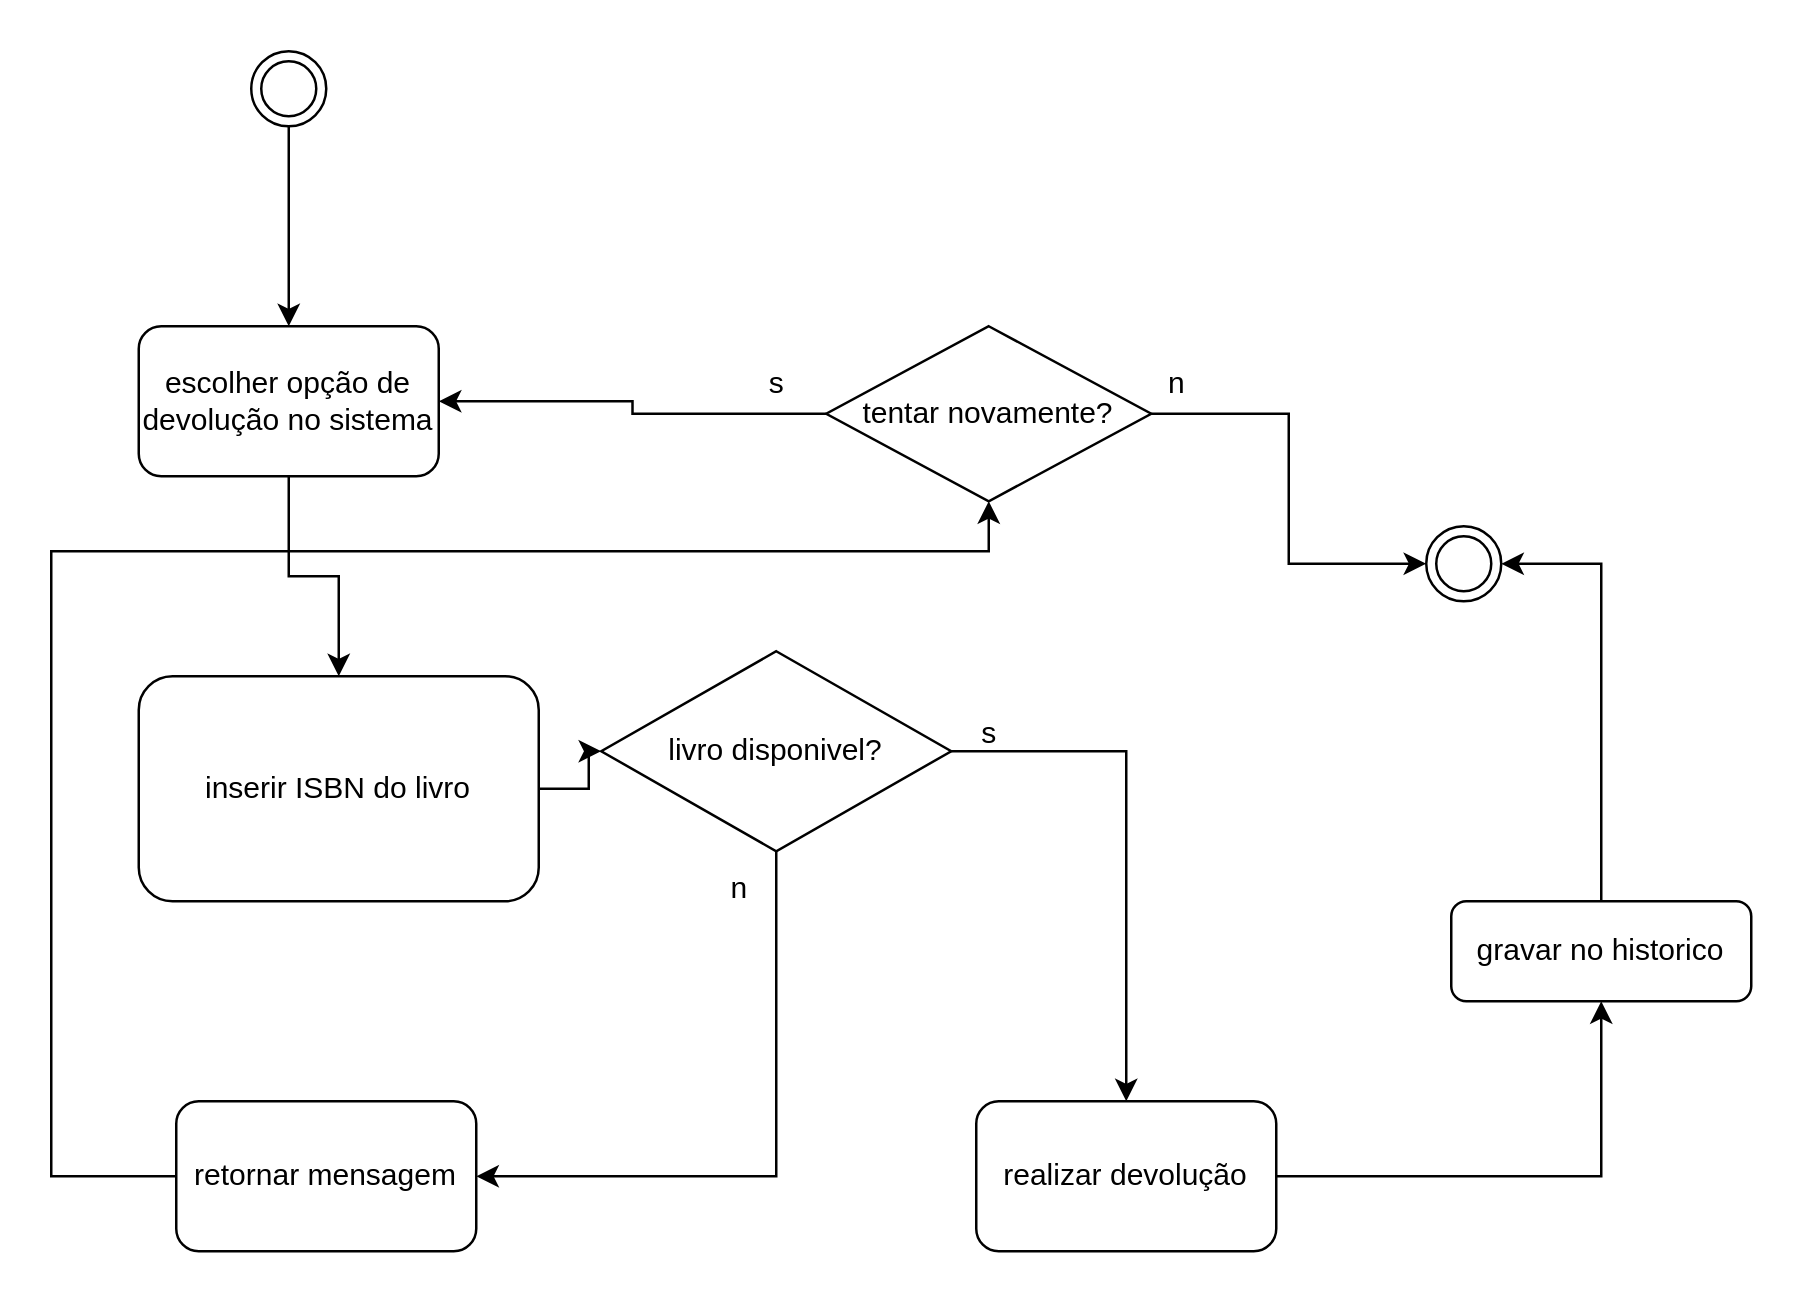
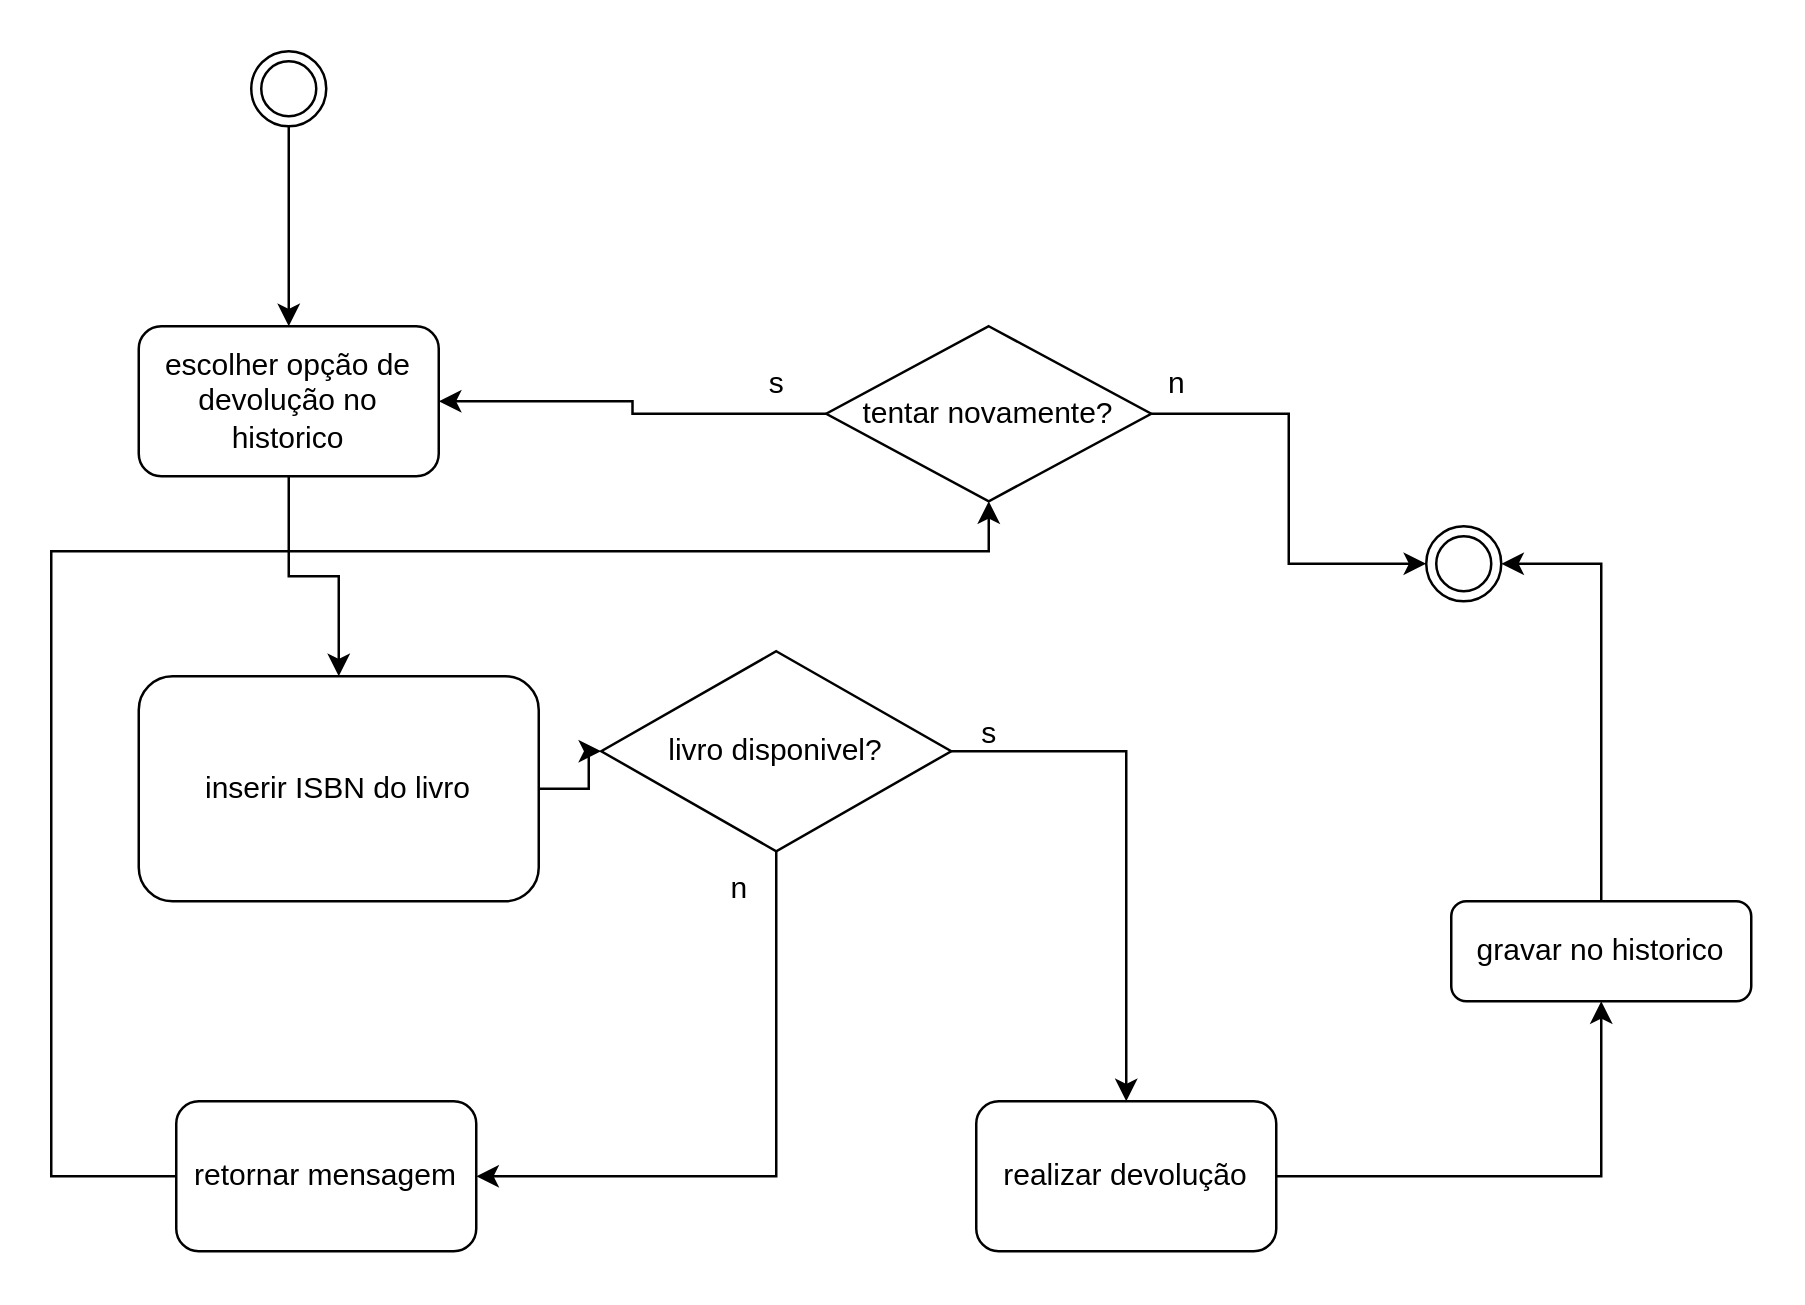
node "escolher opção de devolução no sistema": label "escolher opção de devolução no sistema" -> "escolher opção de devolução no historico"
